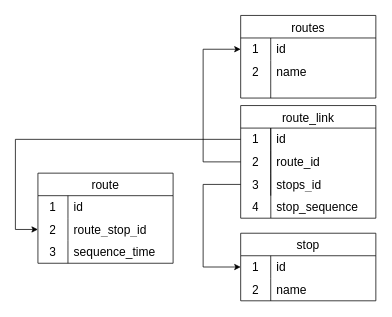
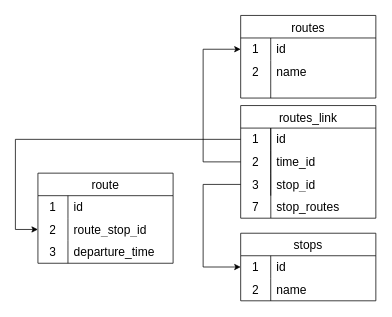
node "route_link": label "route_link" -> "routes_link"
node "route_id": label "route_id" -> "time_id"
node "stops_id": label "stops_id" -> "stop_id"
node "4": label "4" -> "7"
node "stop_sequence": label "stop_sequence" -> "stop_routes"
node "stop": label "stop" -> "stops"
node "sequence_time": label "sequence_time" -> "departure_time"
